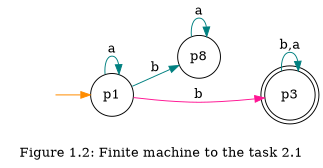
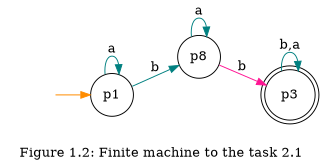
edge "p1" -> "p3": now "p8" -> "p3"
